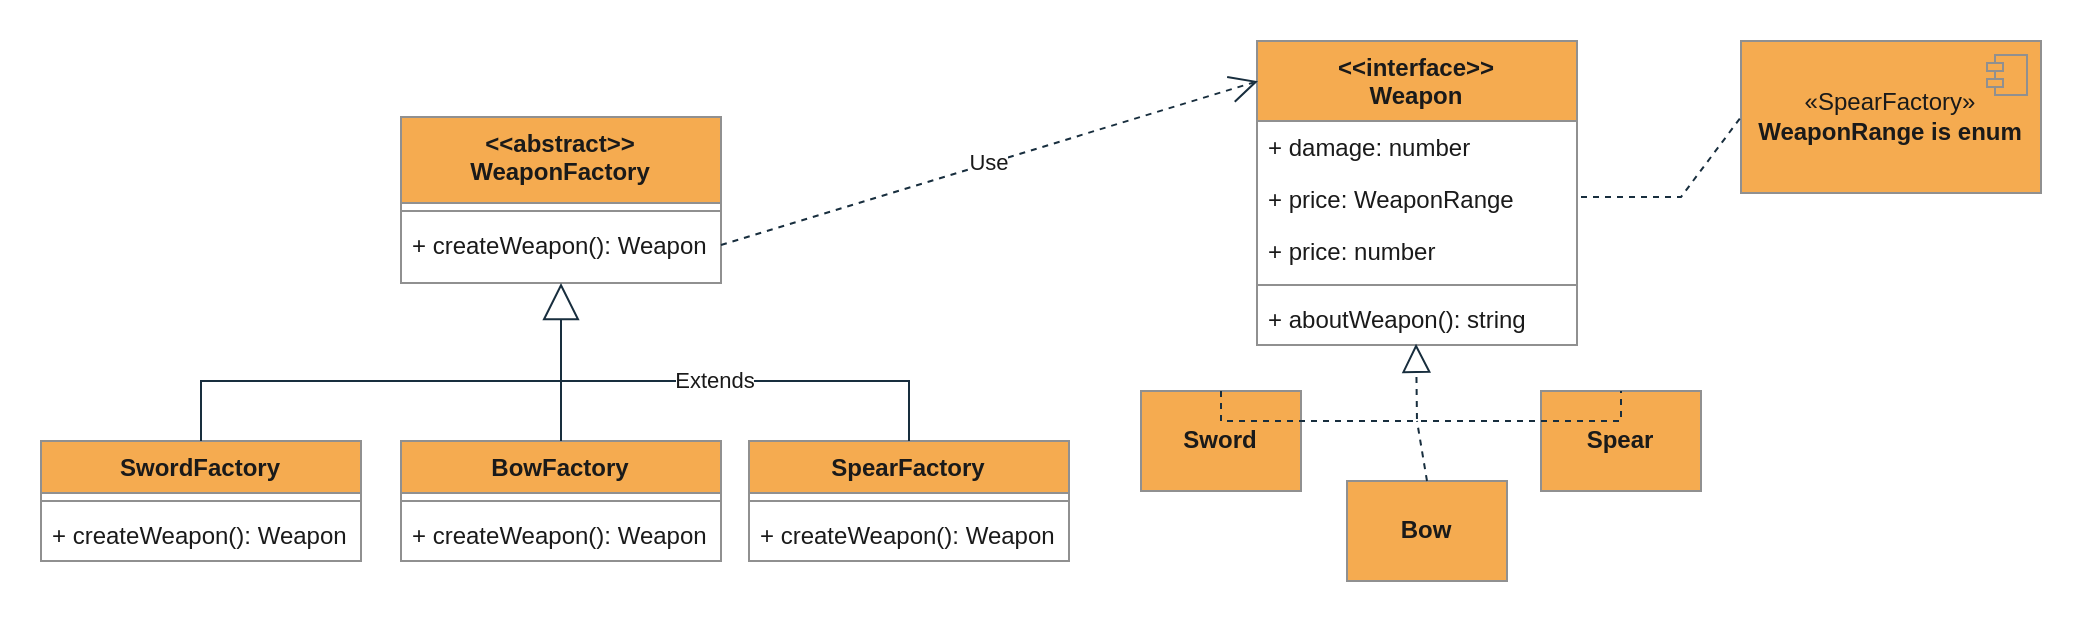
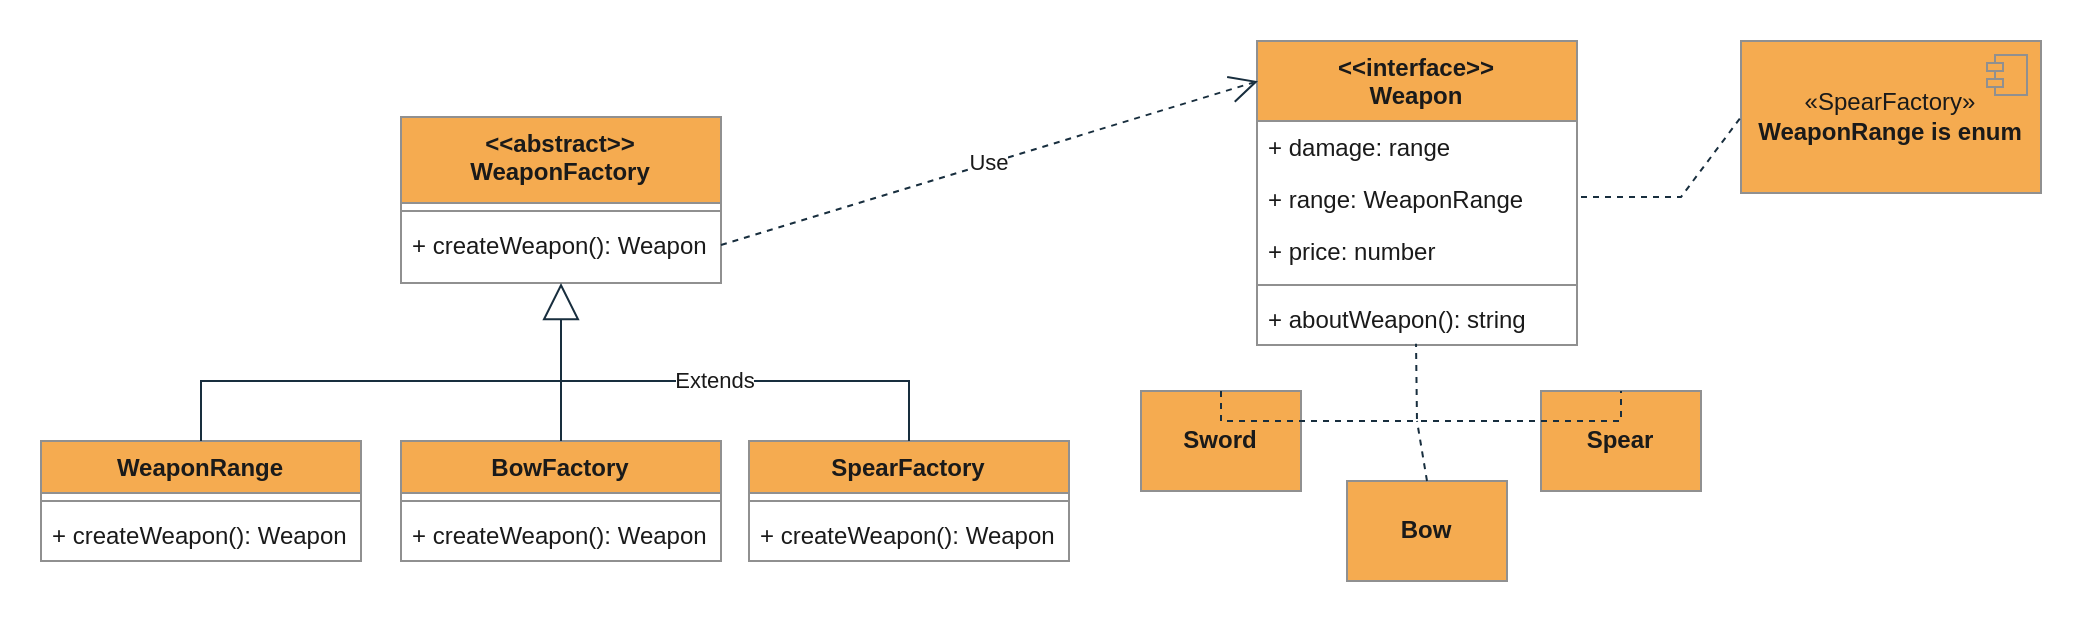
node "+ damage: number": label "+ damage: number" -> "+ damage: range"
node "+ price: WeaponRange": label "+ price: WeaponRange" -> "+ range: WeaponRange"
edge "Sword" -> "+ aboutWeapon(): string": arrowhead block -> none
node "SwordFactory": label "SwordFactory" -> "WeaponRange"
